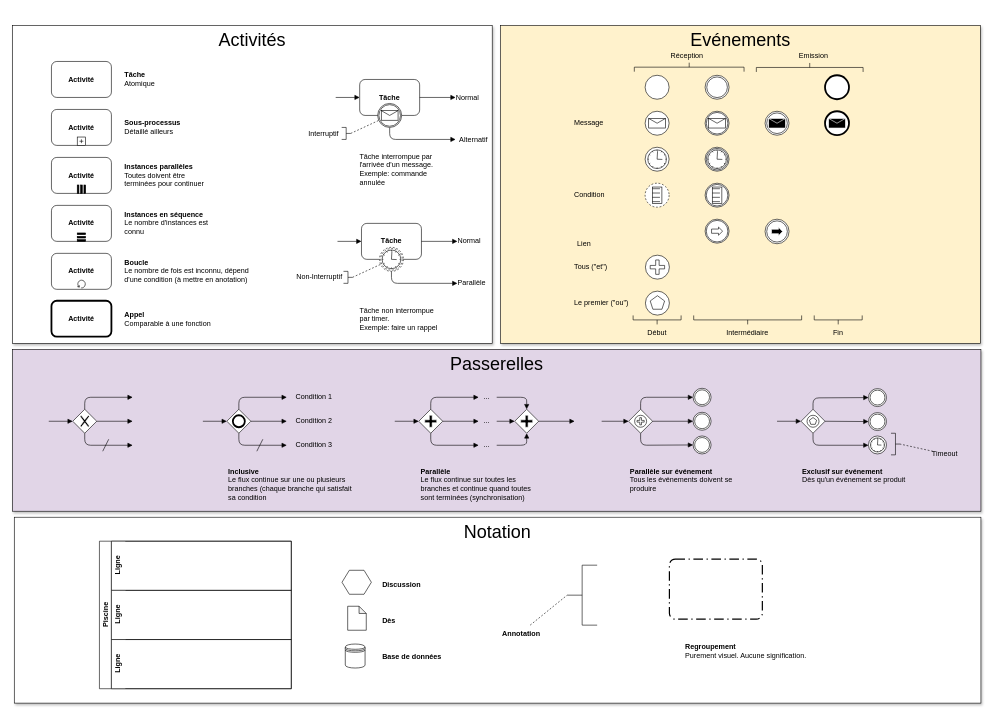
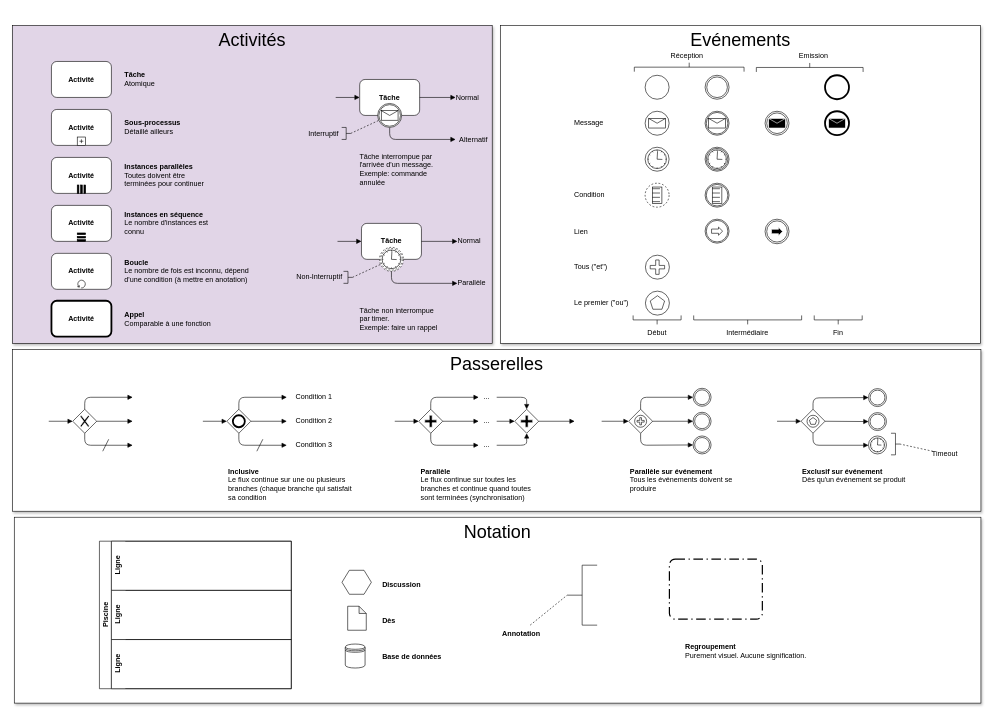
node "Activités": fillcolor #ffffff -> #e1d5e7
node "Evénements": fillcolor #fff2cc -> #ffffff
node "Lien": moved (600, 244) -> (597, 232)
node "Passerelles": fillcolor #e1d5e7 -> #ffffff
